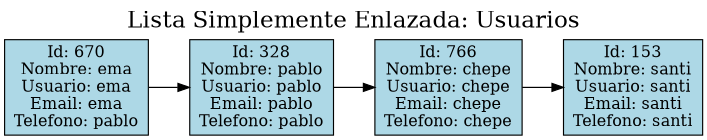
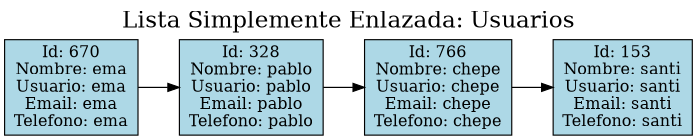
node "Id: 670 Nombre: ema Usuario: ema Email: ema Telefono: pablo": label "Id: 670 Nombre: ema Usuario: ema Email: ema Telefono: pablo" -> "Id: 670 Nombre: ema Usuario: ema Email: ema Telefono: ema"
